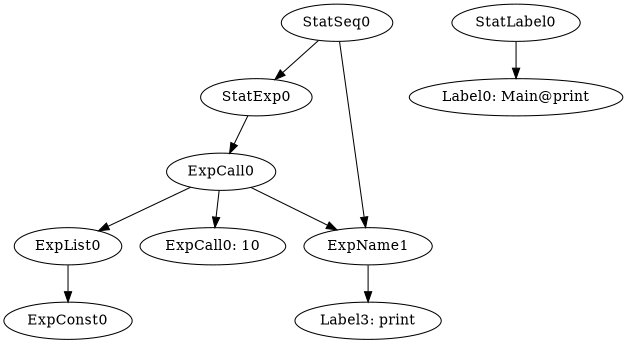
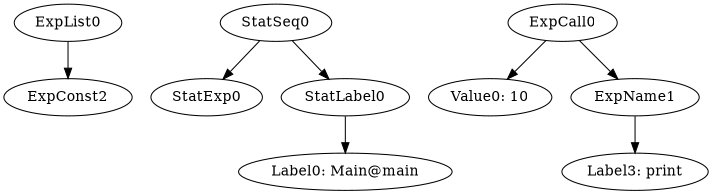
node "Label0: Main@print": label "Label0: Main@print" -> "Label0: Main@main"
edge "StatSeq0" -> "ExpName1": now "StatSeq0" -> "StatLabel0"
edge "StatExp0" -> "ExpCall0": removed
edge "ExpCall0" -> "ExpList0": removed
node "ExpCall0: 10": label "ExpCall0: 10" -> "Value0: 10"
node "ExpConst0": label "ExpConst0" -> "ExpConst2"
